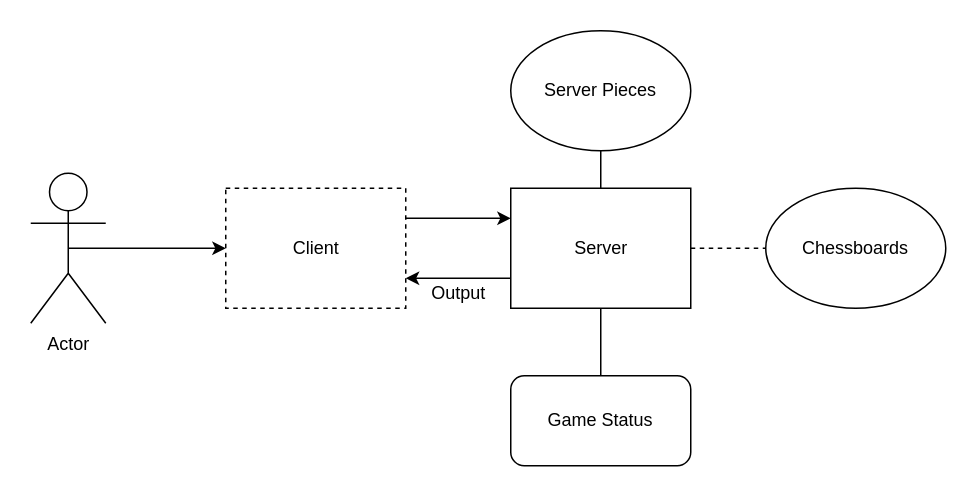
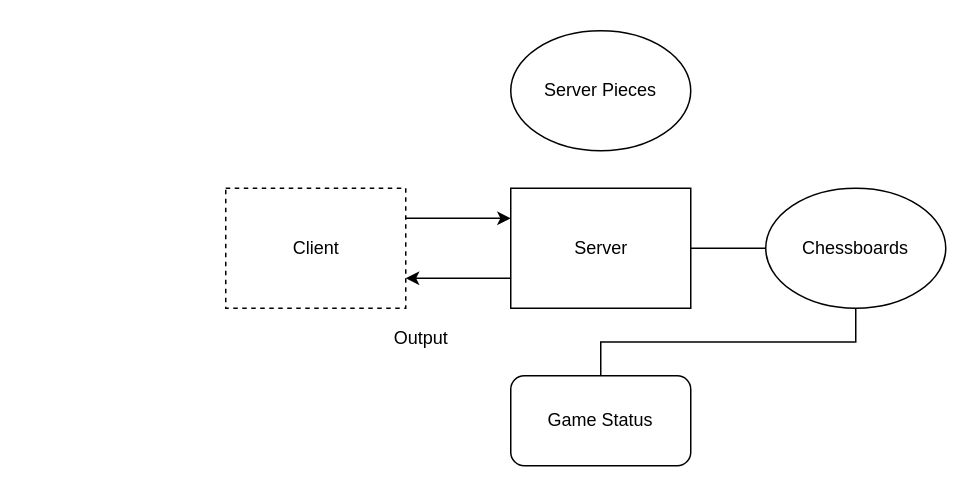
edge "Server Pieces" -- "Server": removed
node "Actor": removed
edge "Actor" -> "Client": removed
edge "Server" -- "Chessboards": style dashed -> solid
node "Output": moved (458, 293) -> (421, 338)
edge "Server" -- "Game Status": now "Chessboards" -- "Game Status"
